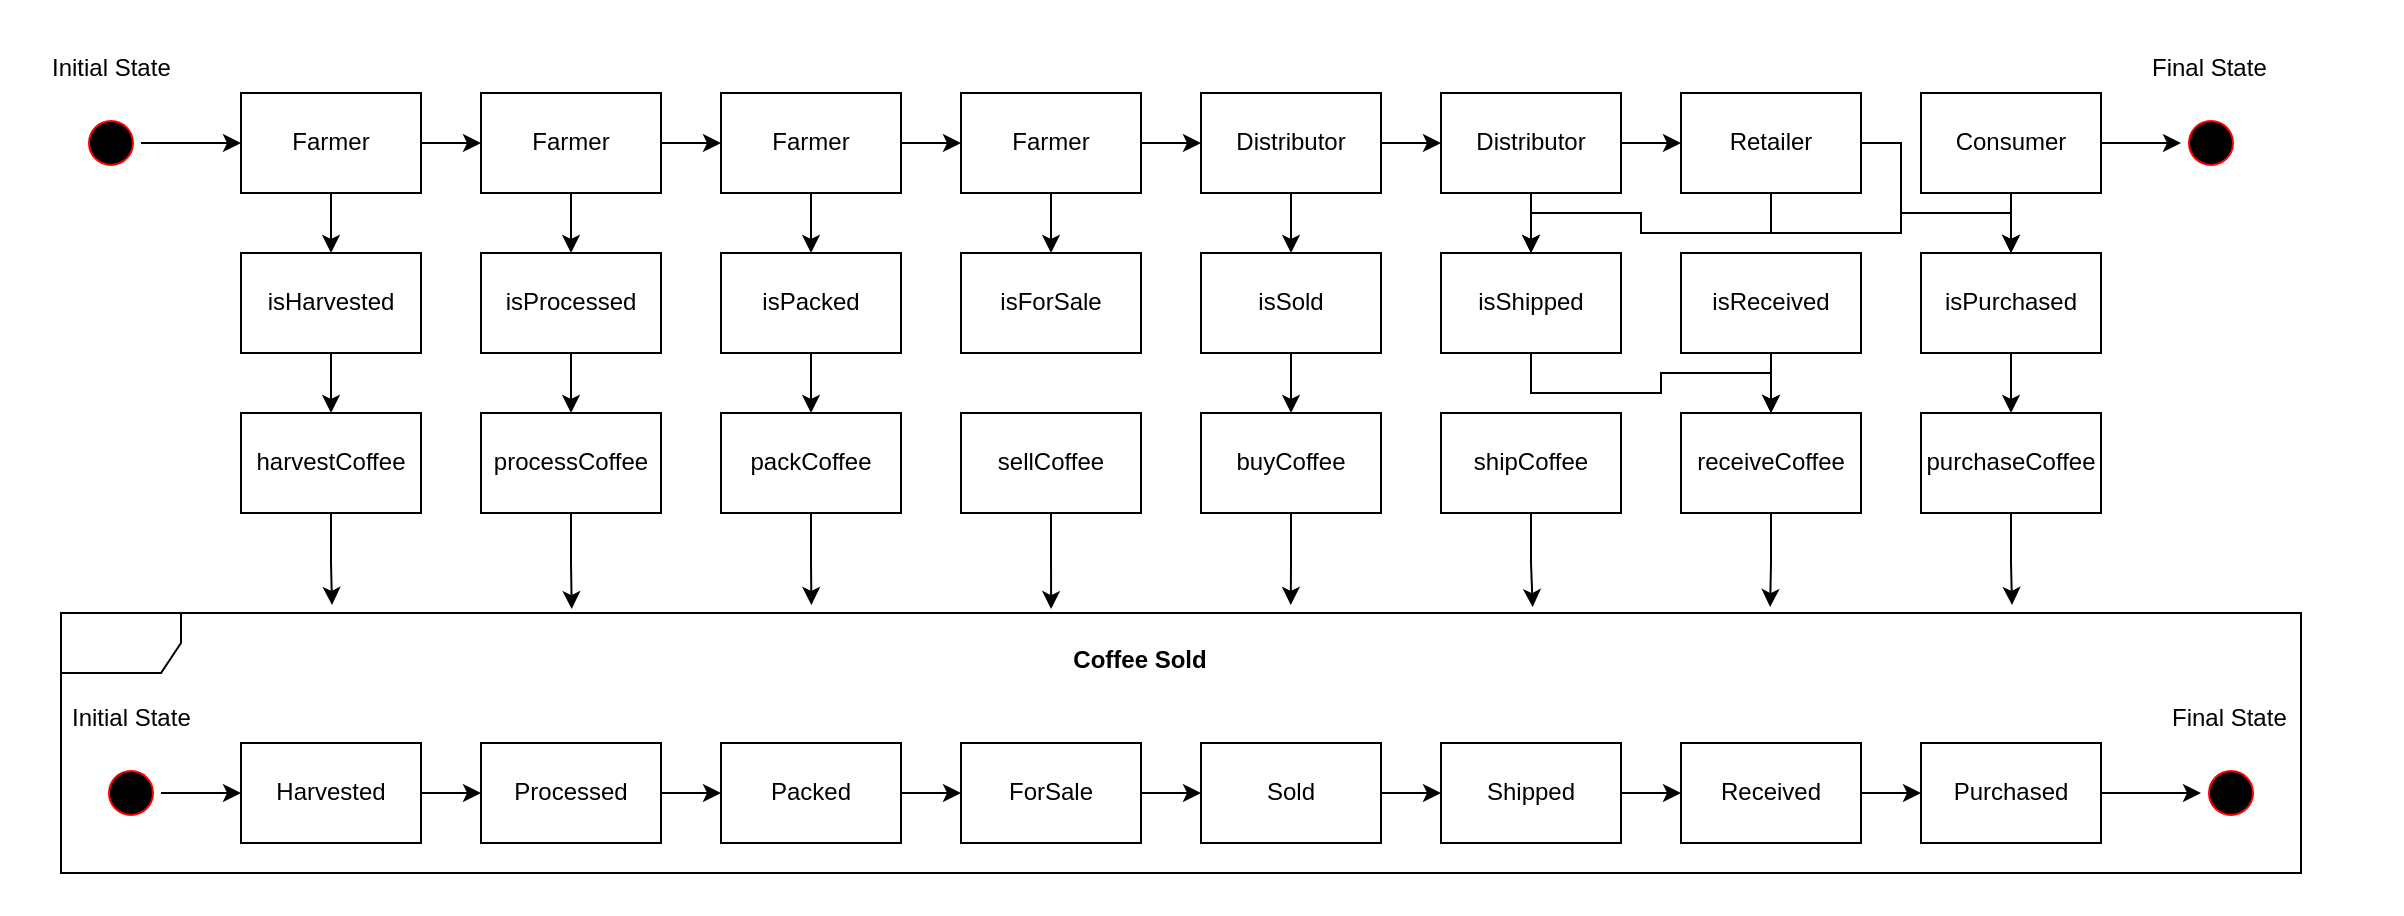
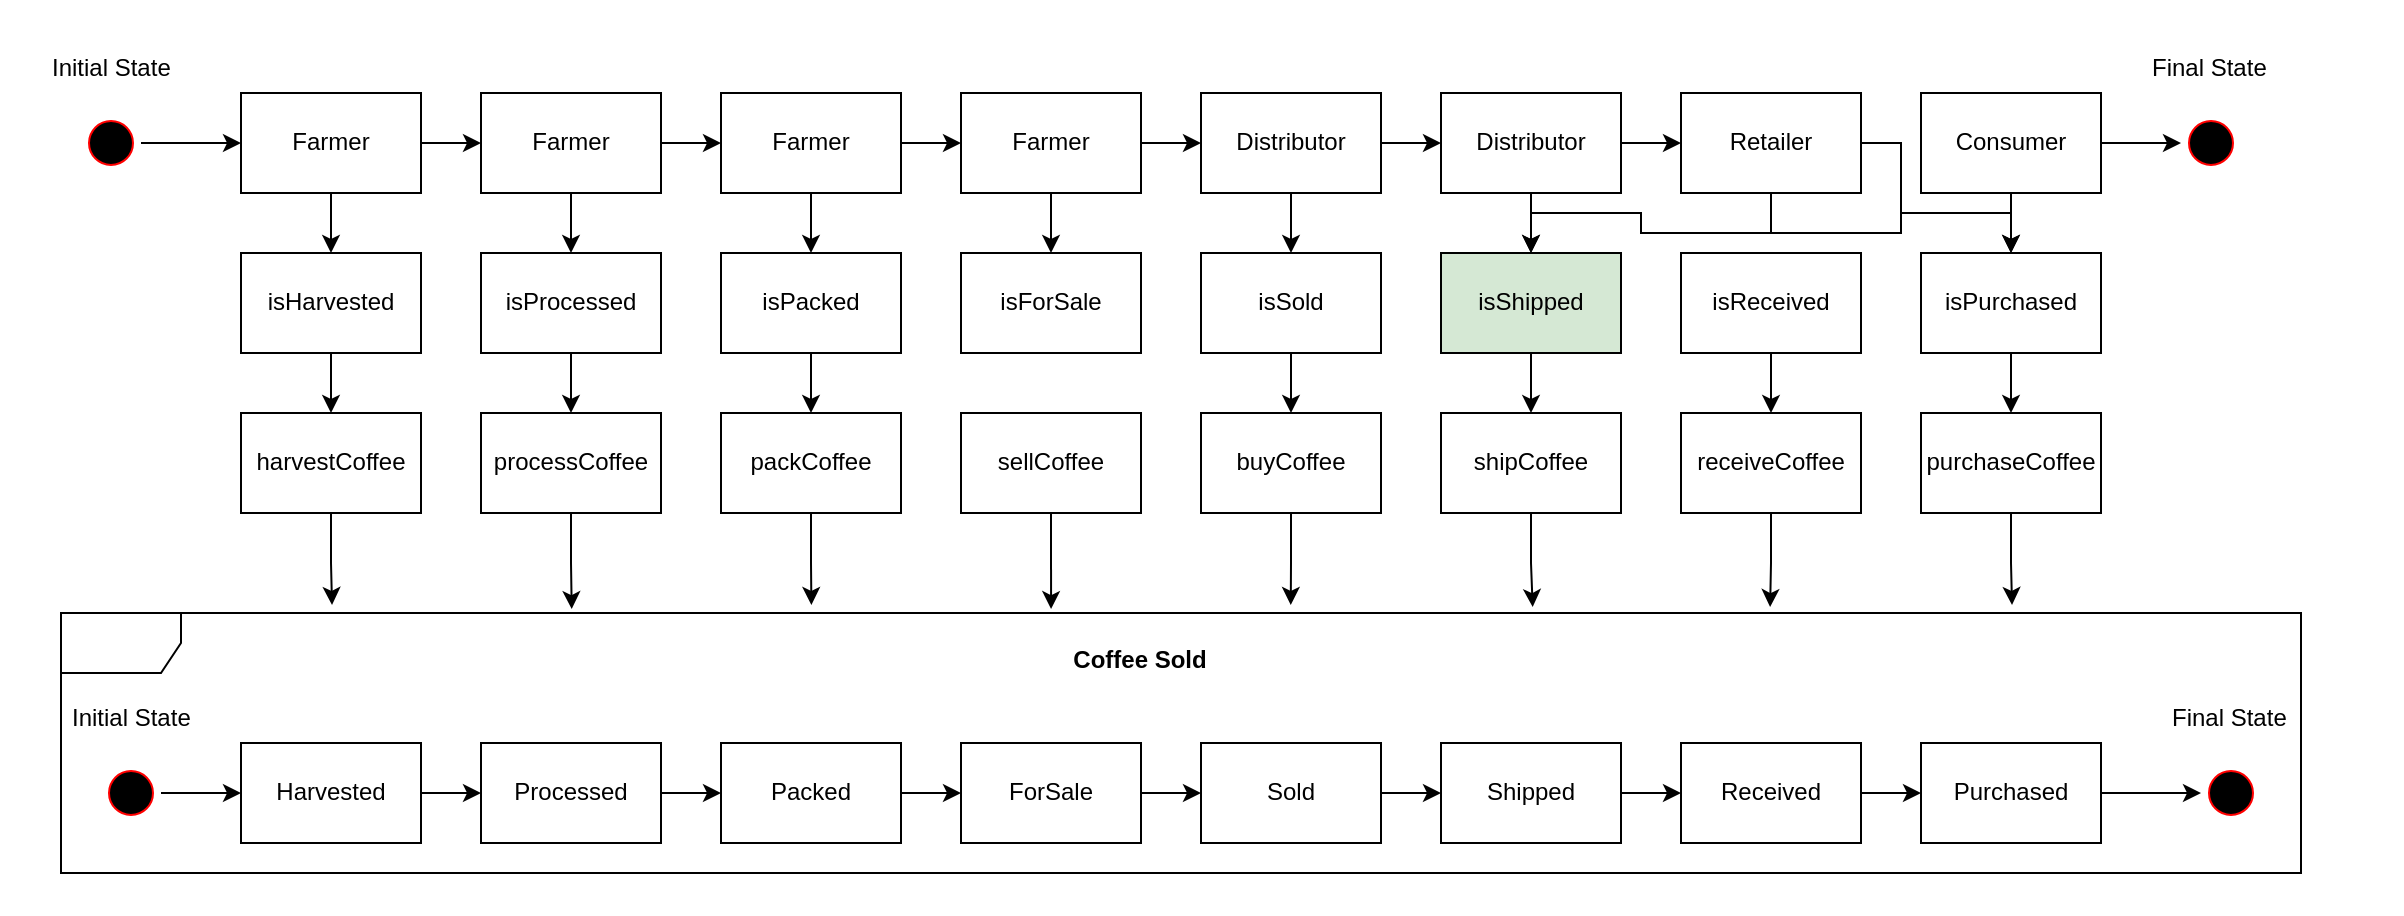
node "isShipped": fillcolor #ffffff -> #d5e8d4
edge "isShipped" -> "receiveCoffee": now "isShipped" -> "shipCoffee"
